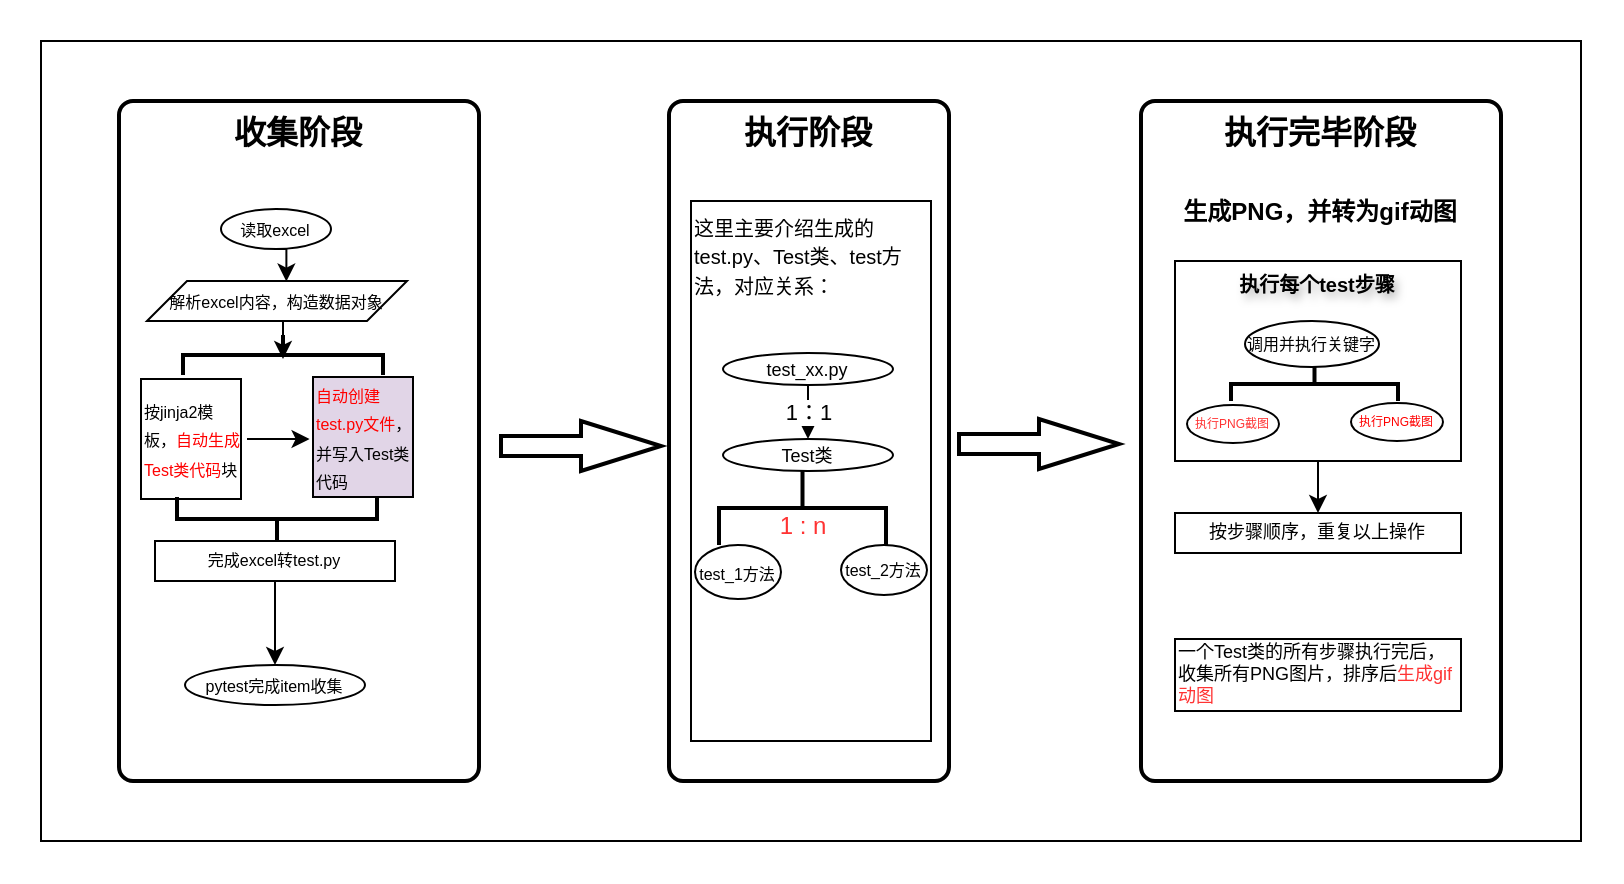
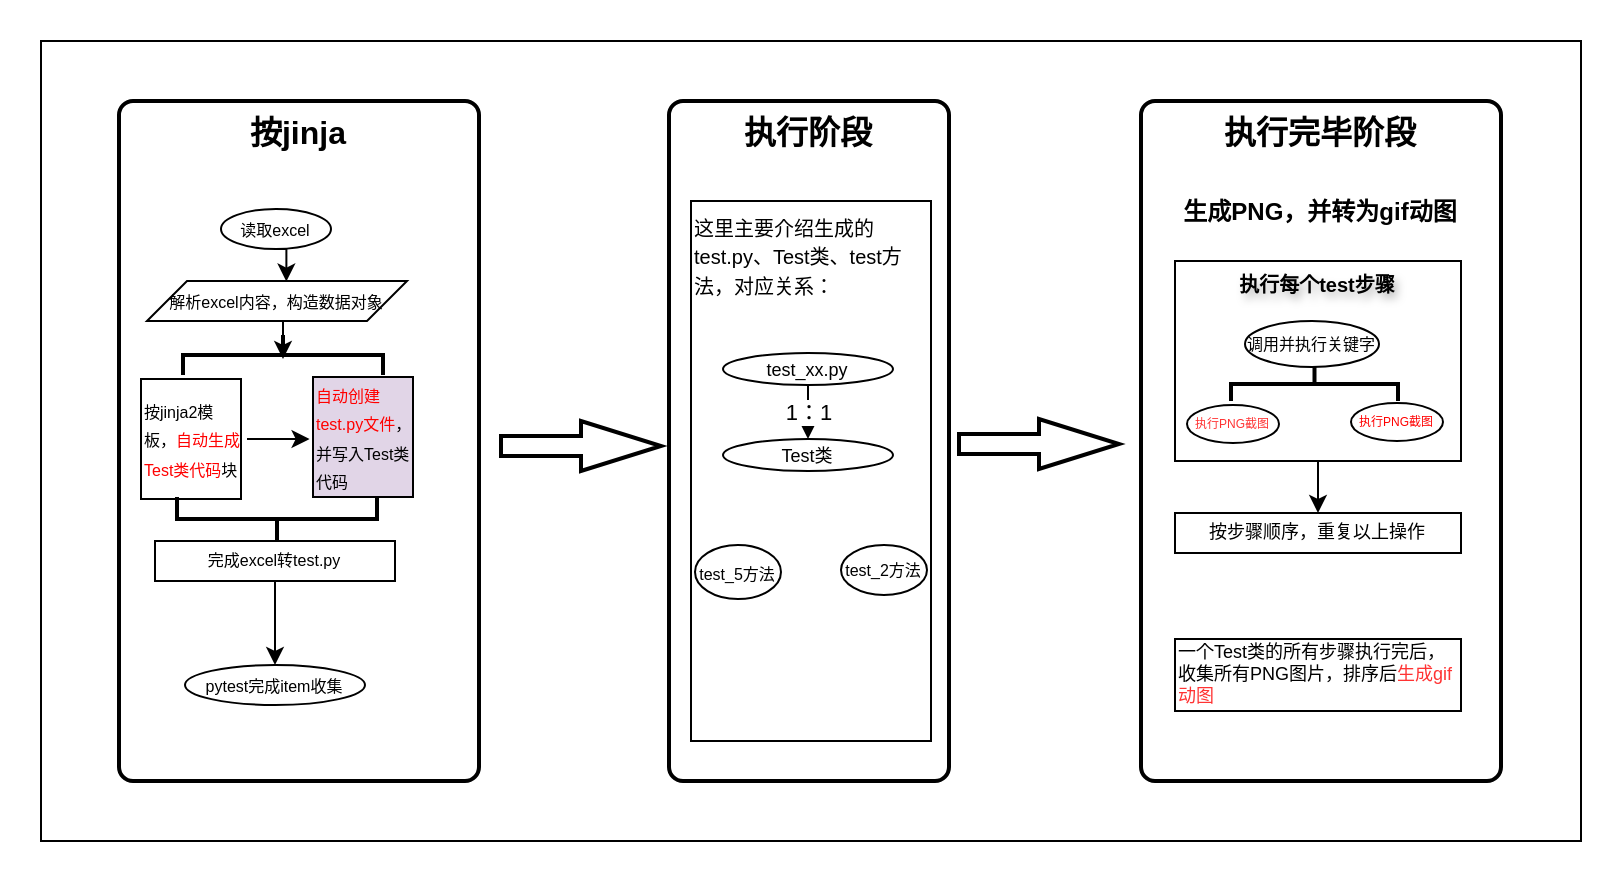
node "收集阶段": label "收集阶段" -> "按jinja"
node "1 : n": removed
node "test_1方法": label "test_1方法" -> "test_5方法"
